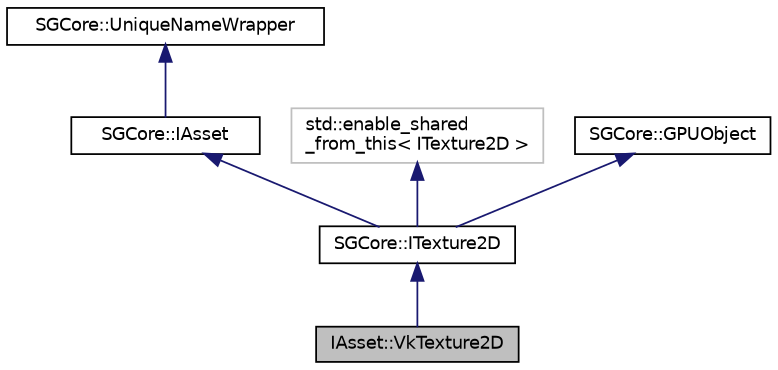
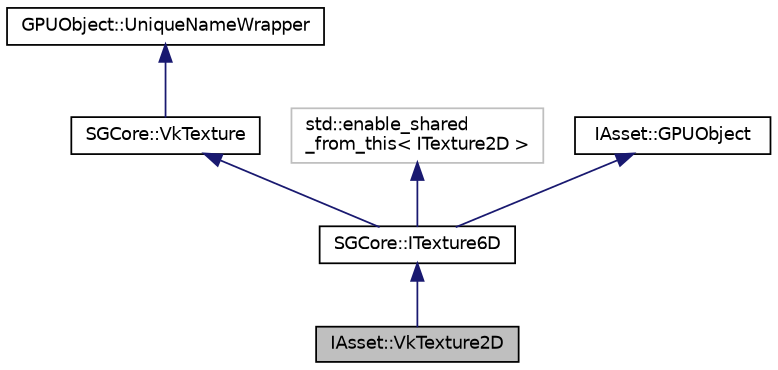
node "SGCore::UniqueNameWrapper": label "SGCore::UniqueNameWrapper" -> "GPUObject::UniqueNameWrapper"
node "SGCore::IAsset": label "SGCore::IAsset" -> "SGCore::VkTexture"
node "SGCore::GPUObject": label "SGCore::GPUObject" -> "IAsset::GPUObject"
node "SGCore::ITexture2D": label "SGCore::ITexture2D" -> "SGCore::ITexture6D"
